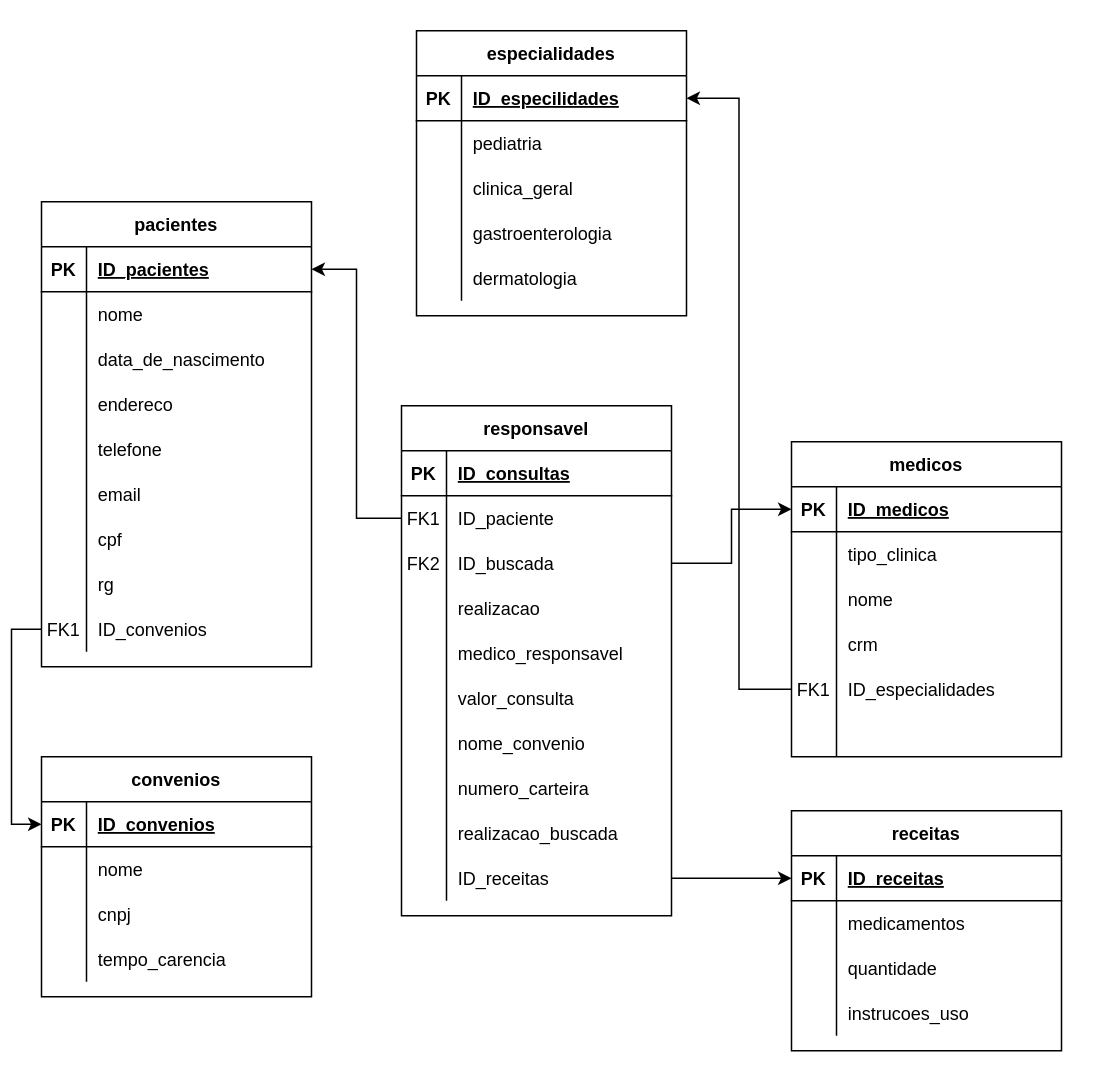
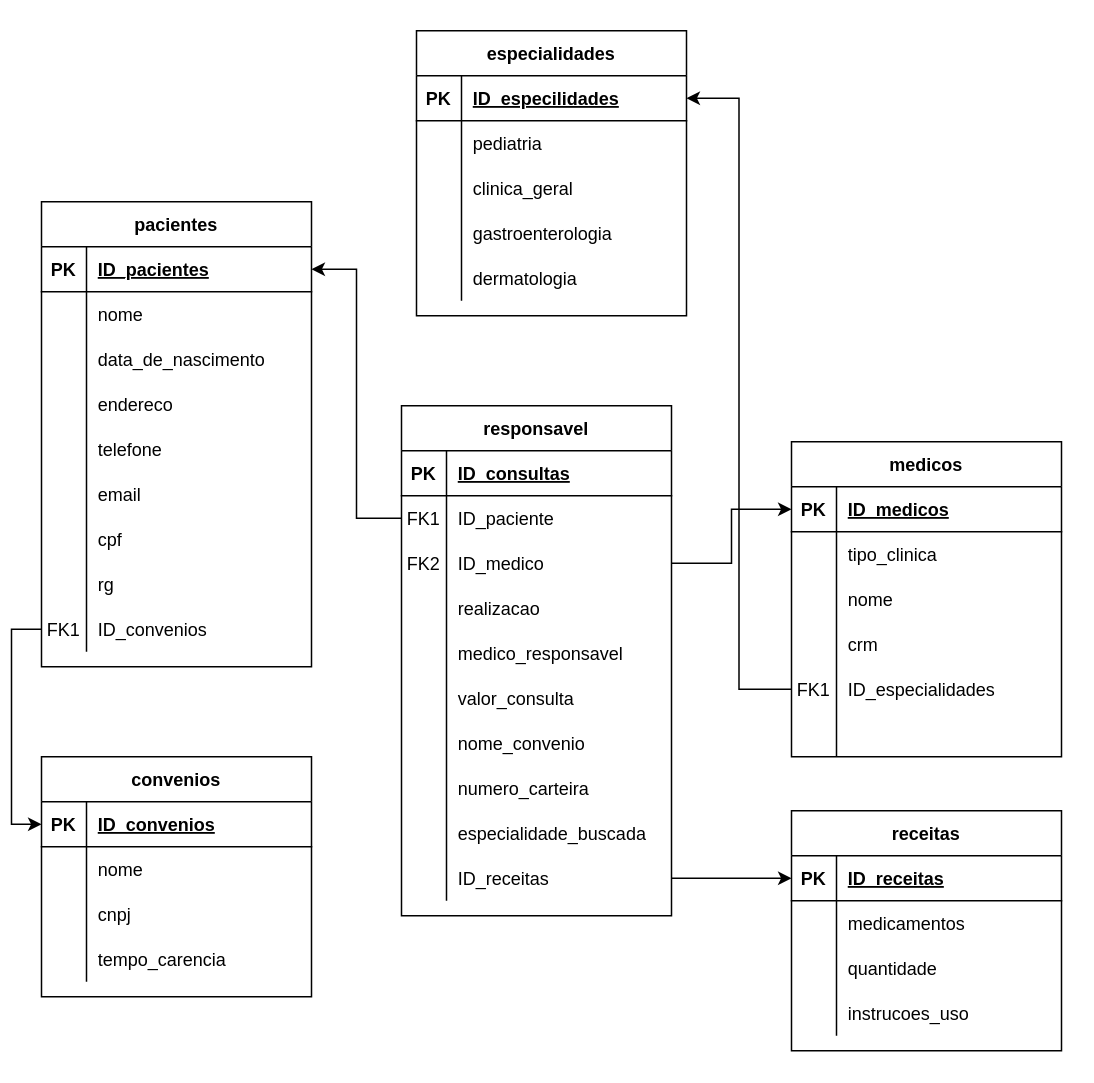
node "ID_buscada": label "ID_buscada" -> "ID_medico"
node "realizacao_buscada": label "realizacao_buscada" -> "especialidade_buscada"
